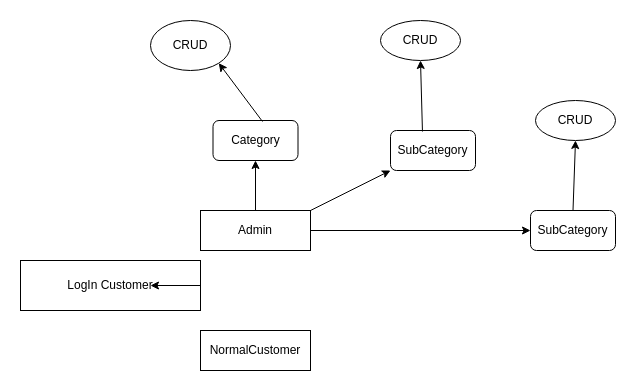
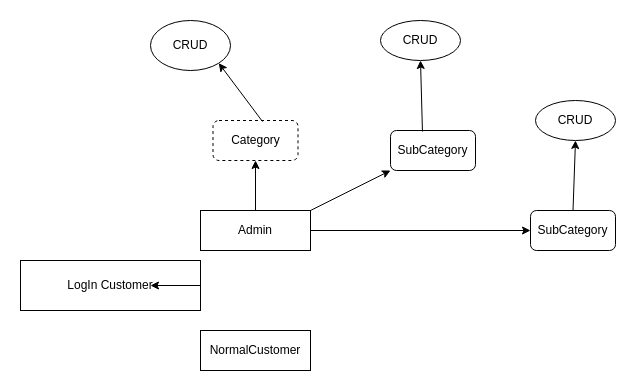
node "Category": style solid -> dashed
